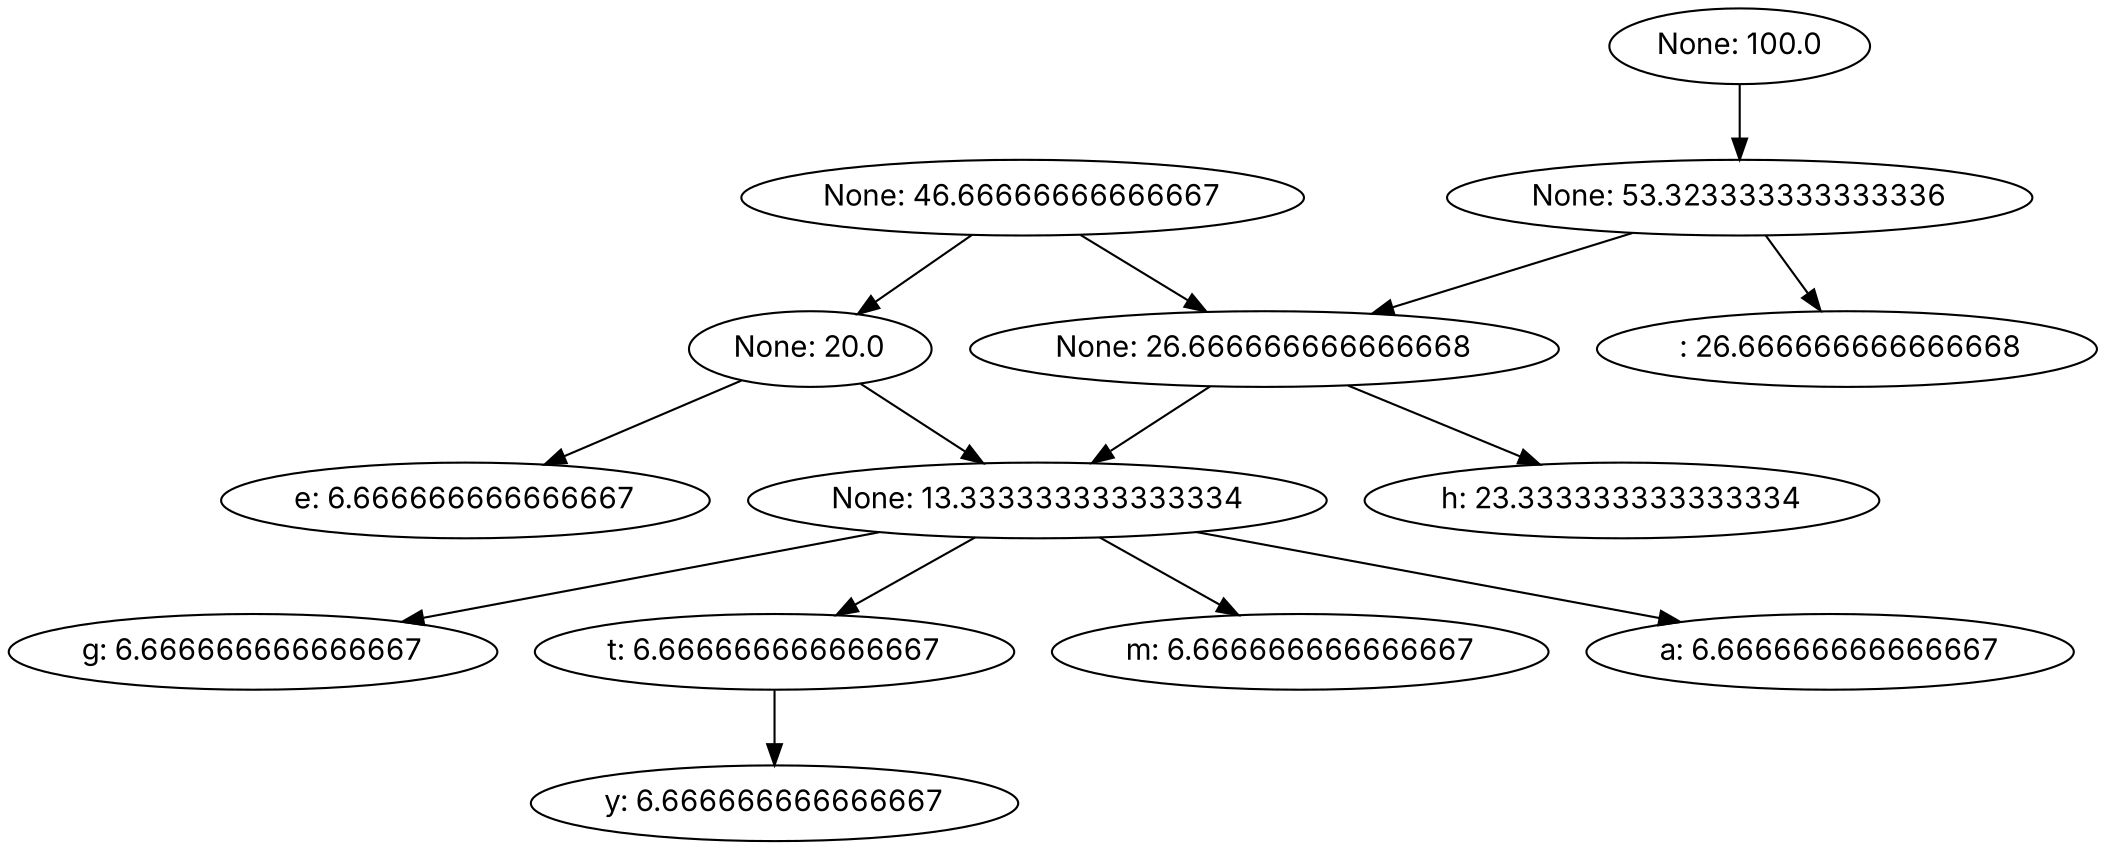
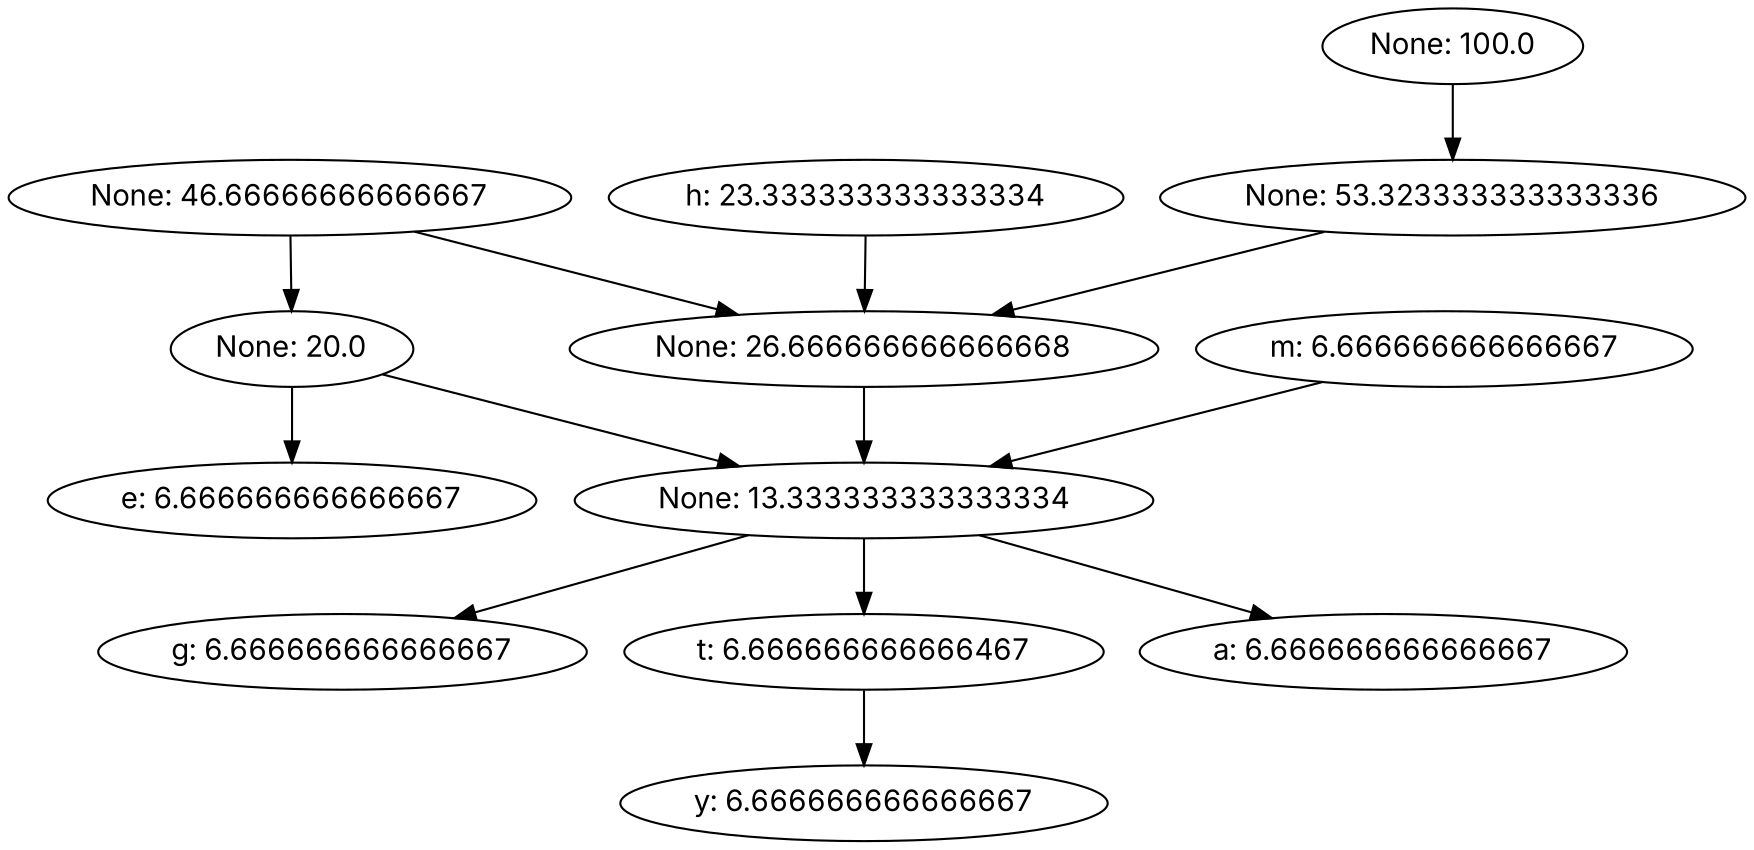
node ": 26.666666666666668": removed
edge "None: 26.666666666666668" -> "h: 23.333333333333334": reversed
edge "None: 13.333333333333334" -> "m: 6.666666666666667": reversed
node "t: 6.666666666666667": label "t: 6.666666666666667" -> "t: 6.666666666666467"
